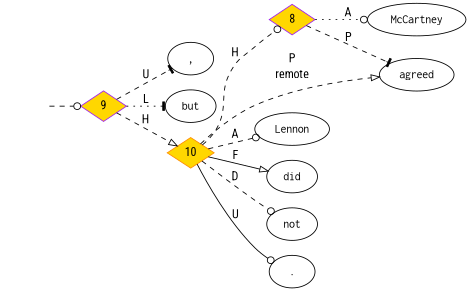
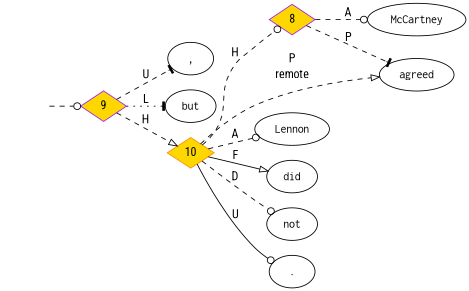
edge "8" -> "McCartney": style dotted -> dashed
